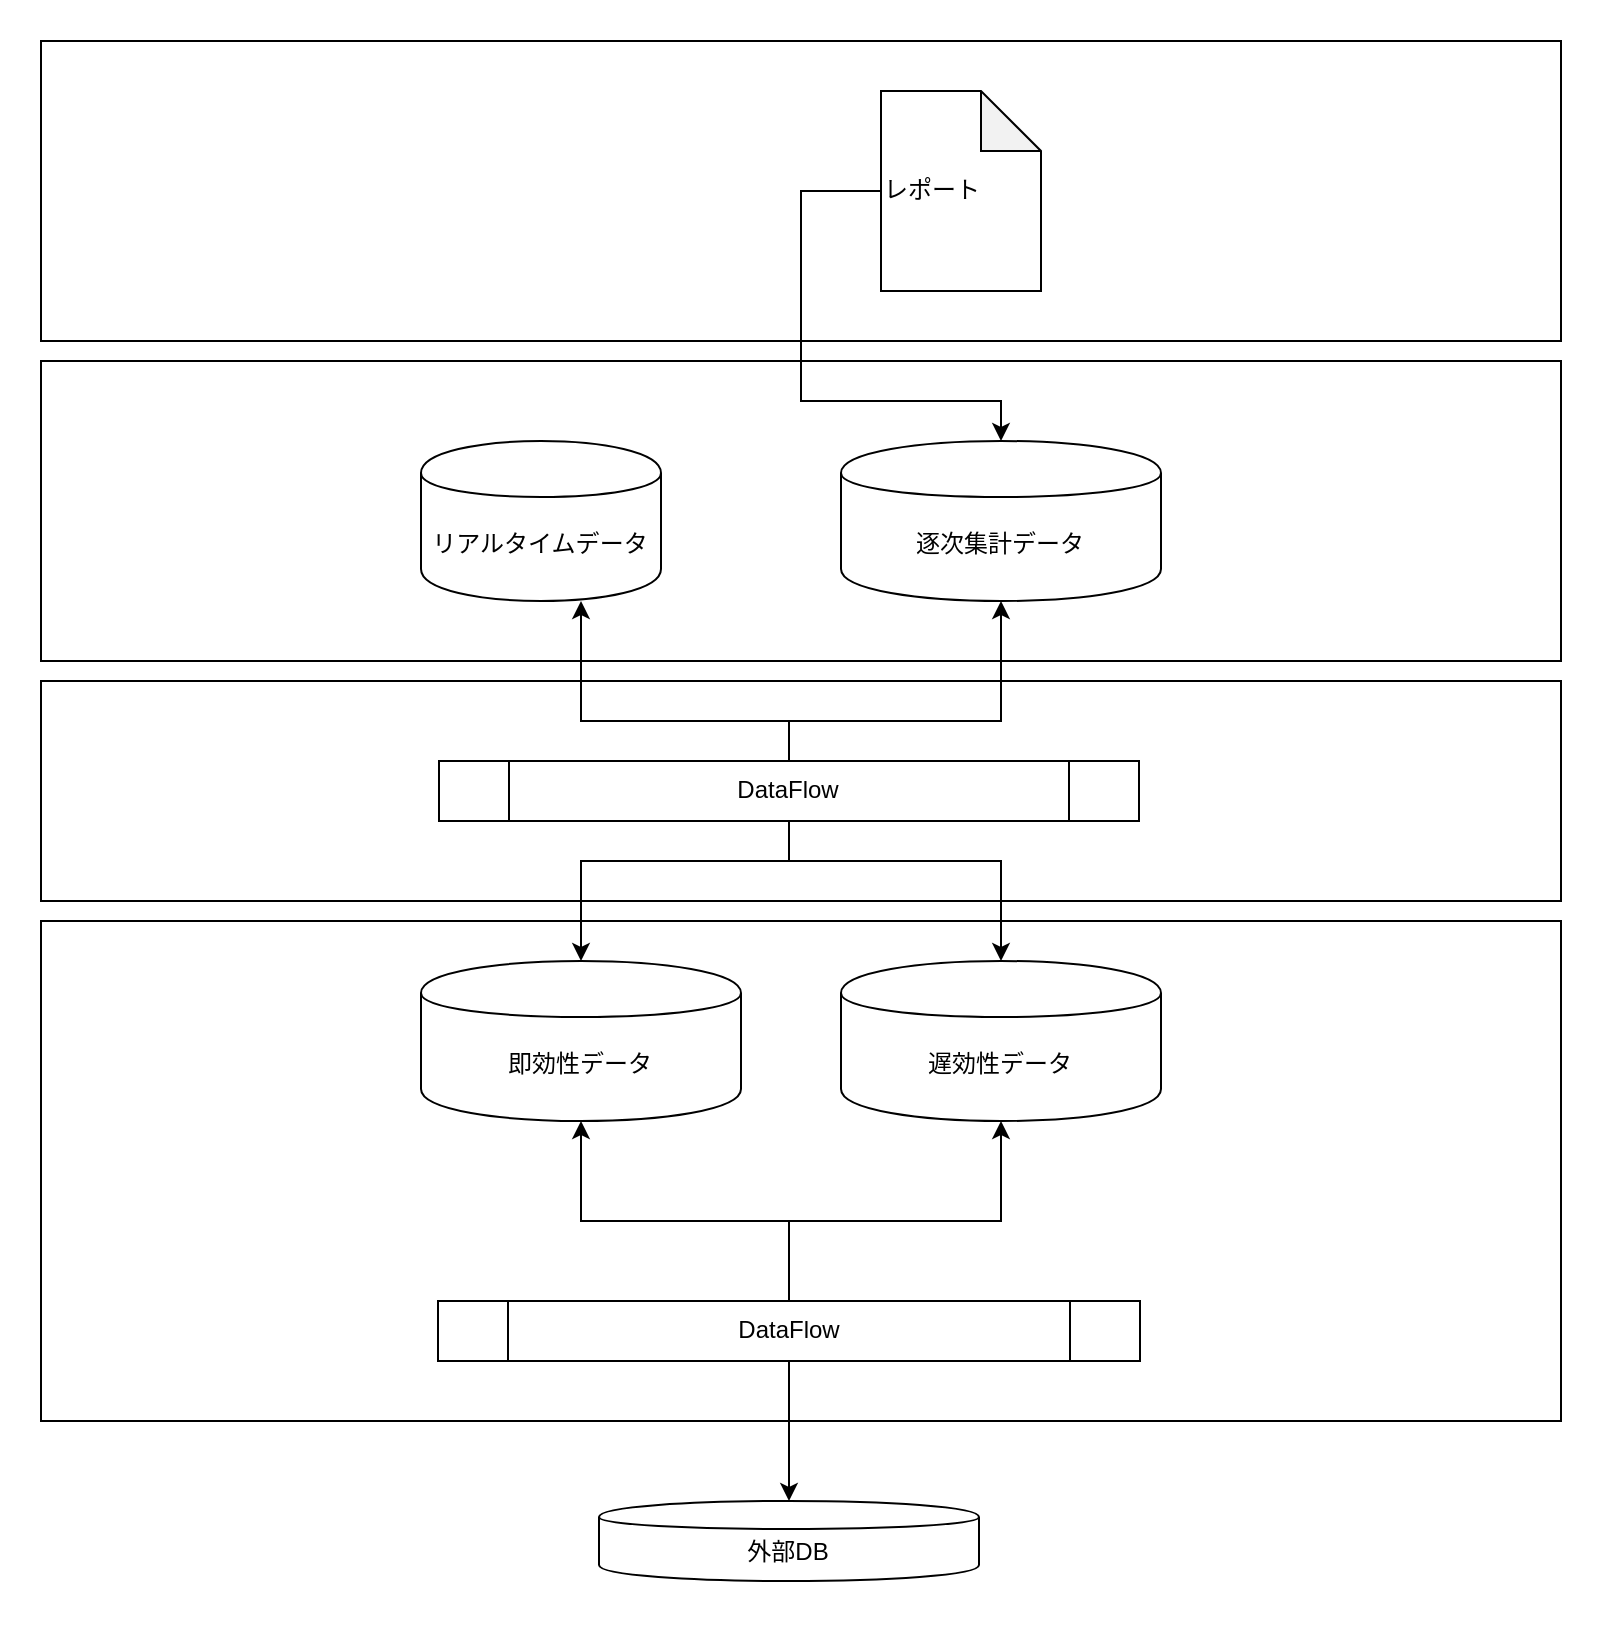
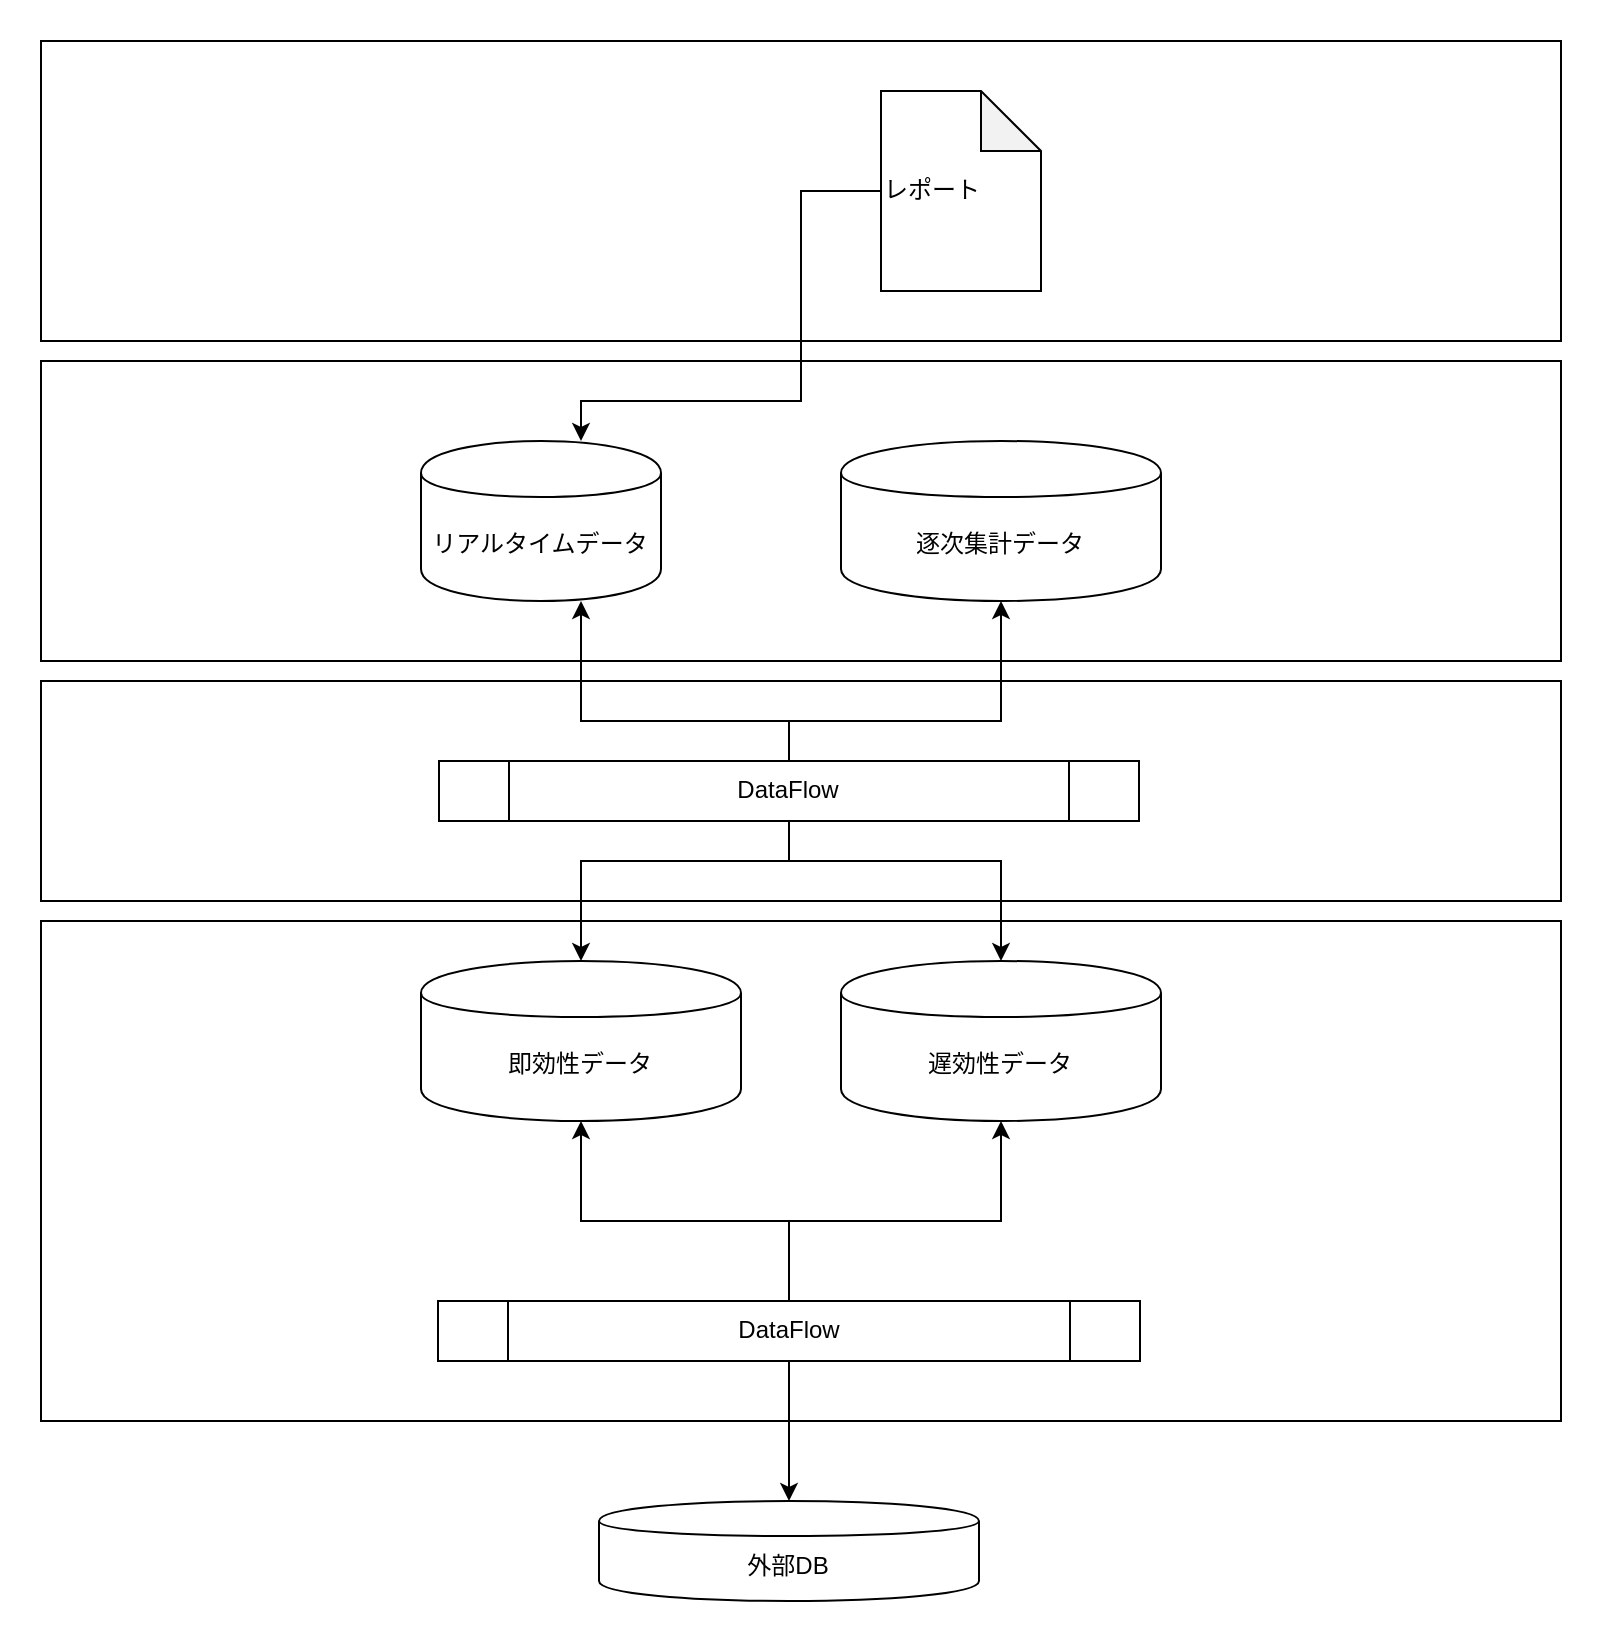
edge "レポート" -> "リアルタイムデータ": added
edge "レポート" -> "逐次集計データ": removed
node "外部DB": size 380x80 -> 380x100
